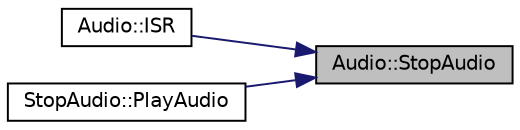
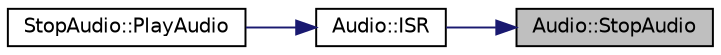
edge "StopAudio::PlayAudio" -> "Audio::StopAudio": now "StopAudio::PlayAudio" -> "Audio::ISR"
